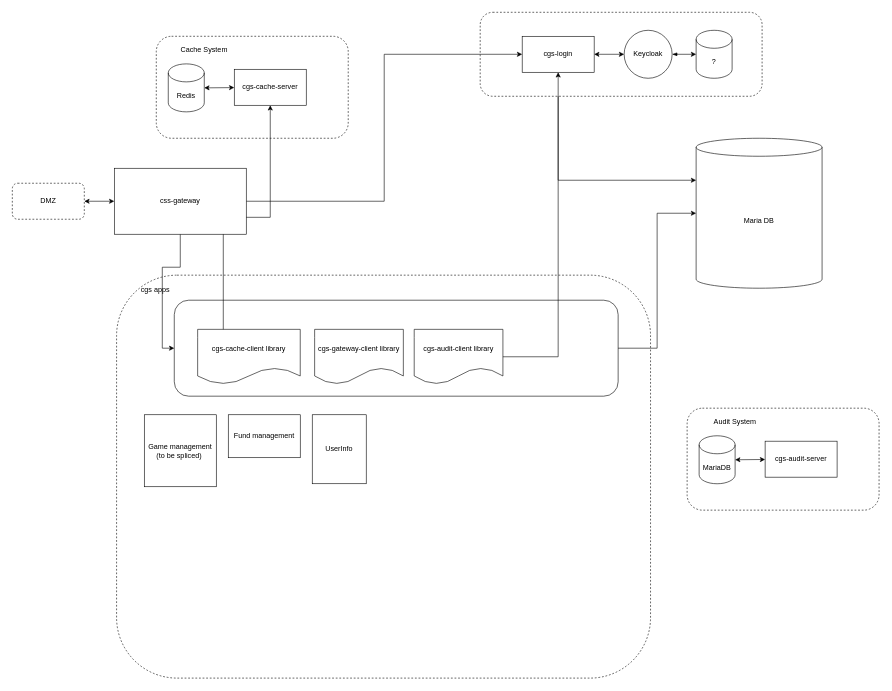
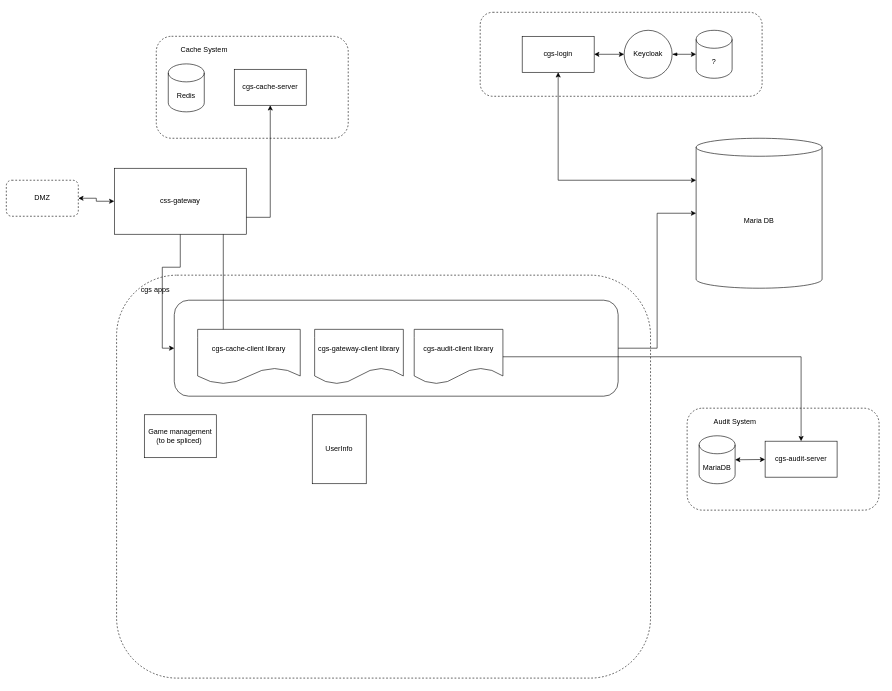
edge "css-gateway" -> "cgs-login": removed
edge "cgs-cache-server" -- "Redis": removed
node "DMZ": moved (48, 201) -> (42, 198)
edge "cgs-audit-client library" -> "cgs-login": now "cgs-audit-client library" -> "cgs-audit-server"
node "Fund management": removed
node "Game management (to be spliced)": size 72x72 -> 72x43
